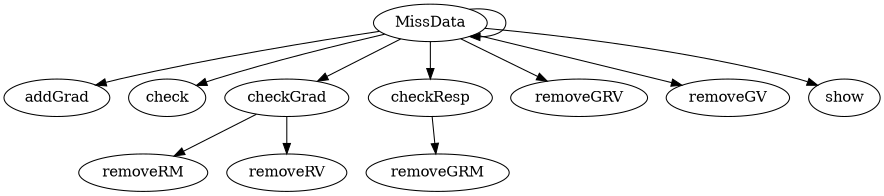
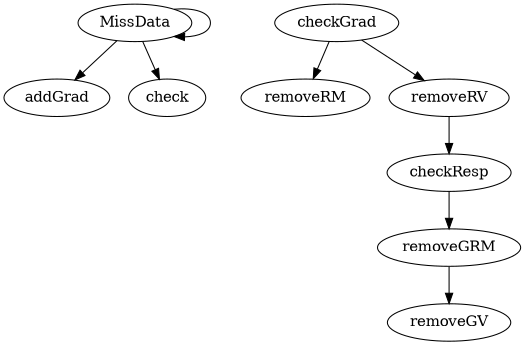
edge "MissData" -> "checkResp": now "removeRV" -> "checkResp"
edge "MissData" -> "checkGrad": removed
edge "MissData" -> "removeGV": now "removeGRM" -> "removeGV"
node "removeGRV": removed
node "show": removed
